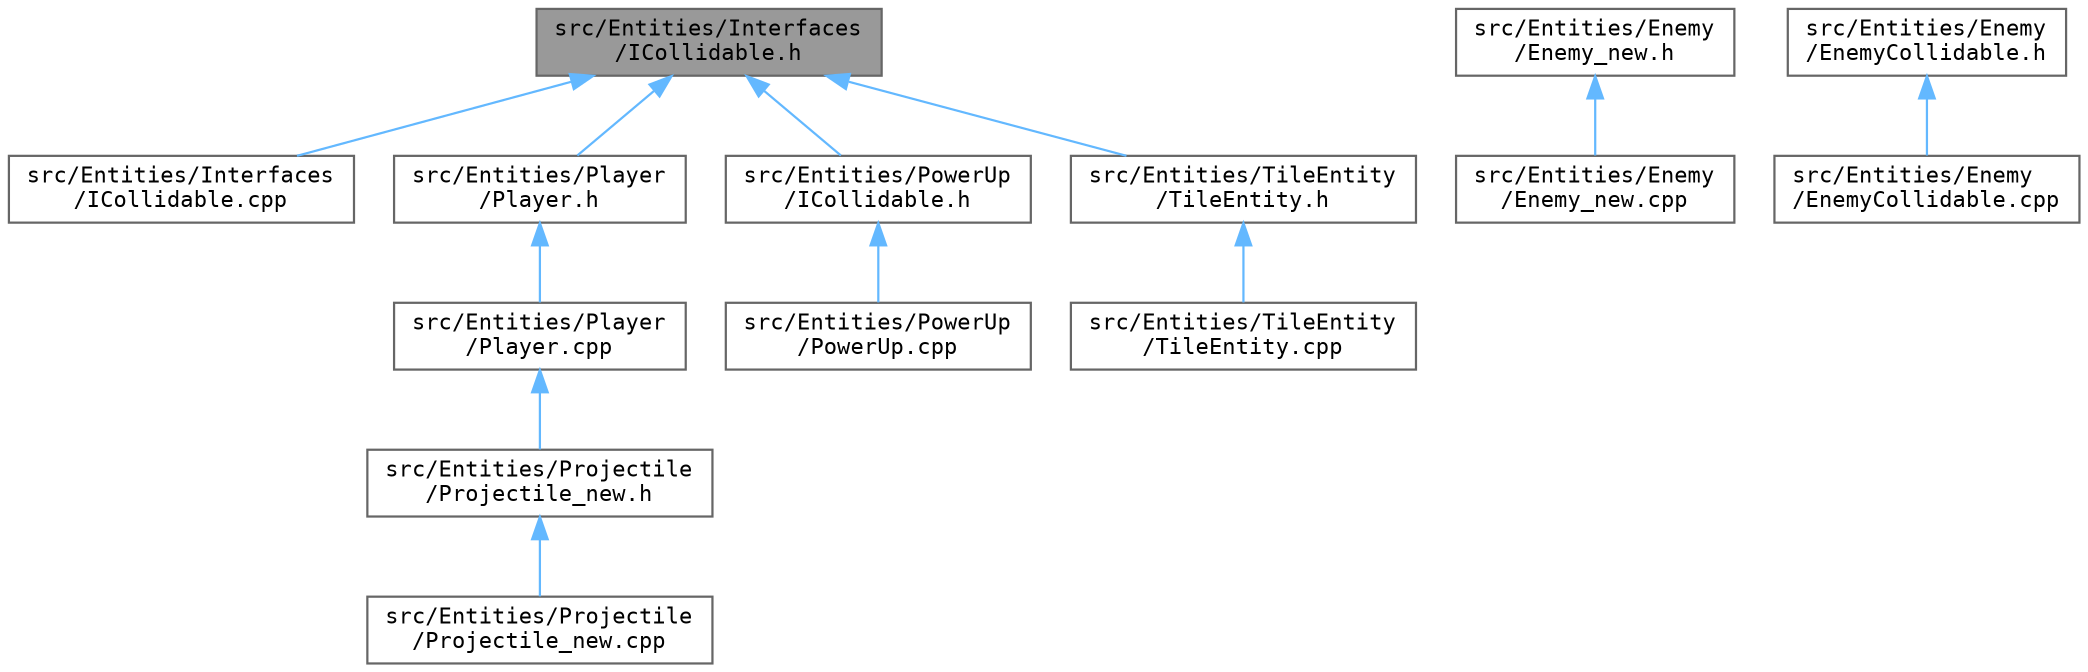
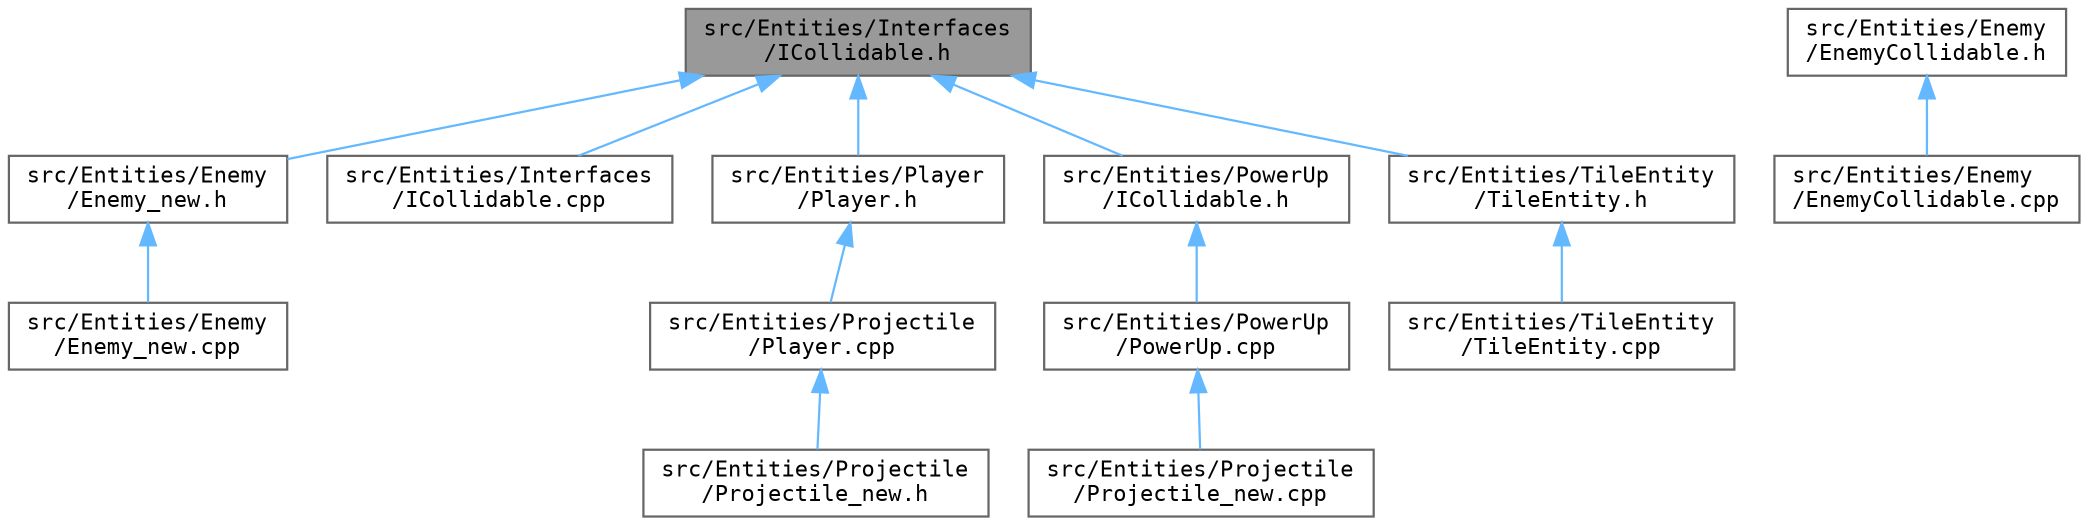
edge "src/Entities/Enemy /Enemy_new.h" -> "src/Entities/Interfaces /ICollidable.h": added
node "src/Entities/Player /Player.cpp": label "src/Entities/Player /Player.cpp" -> "src/Entities/Projectile /Player.cpp"
edge "src/Entities/Projectile /Projectile_new.cpp" -> "src/Entities/Projectile /Projectile_new.h": now "src/Entities/Projectile /Projectile_new.cpp" -> "src/Entities/PowerUp /PowerUp.cpp"
